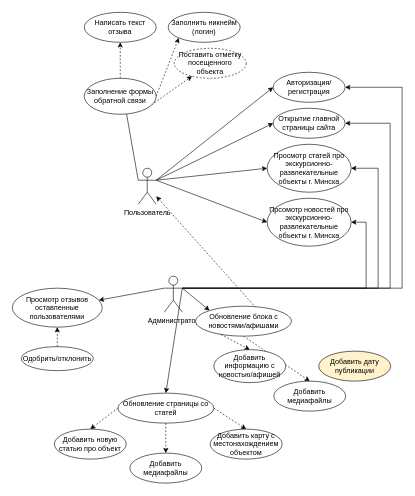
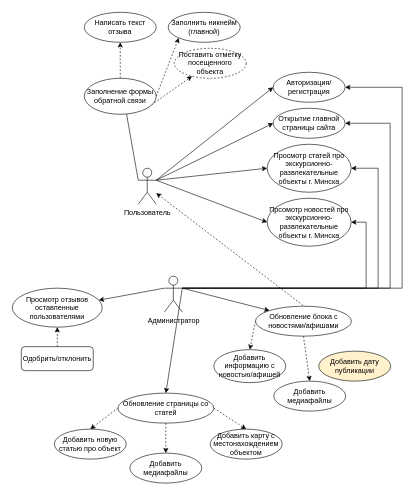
node "Заполнить никнейм (логин)": label "Заполнить никнейм (логин)" -> "Заполнить никнейм (главной)"
node "Обновление блока с новостями/афишами": moved (244, 321) -> (304, 321)
node "Одобрить/отклонить": shape ellipse -> rounded rectangle
